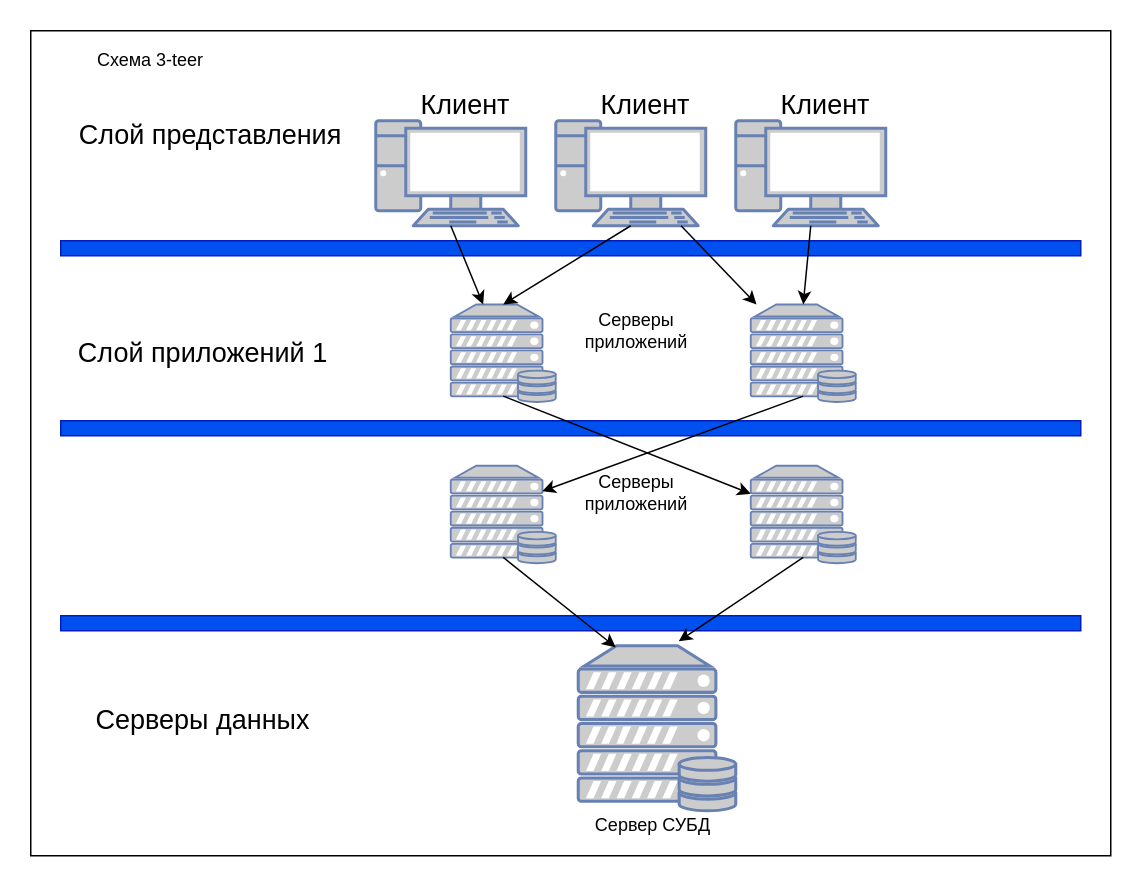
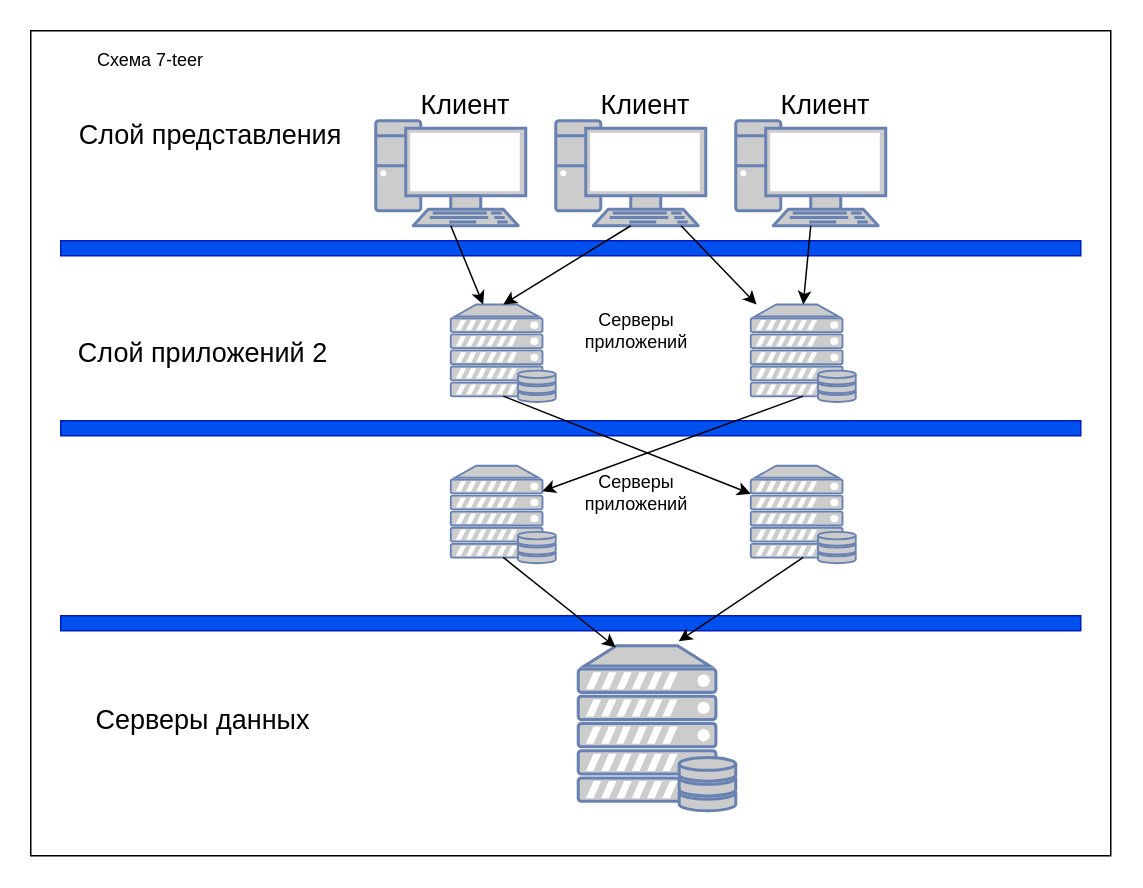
node "Схема 3-teer": label "Схема 3-teer" -> "Схема 7-teer"
node "Слой приложений 1": label "Слой приложений 1" -> "Слой приложений 2"
node "Сервер СУБД": removed
